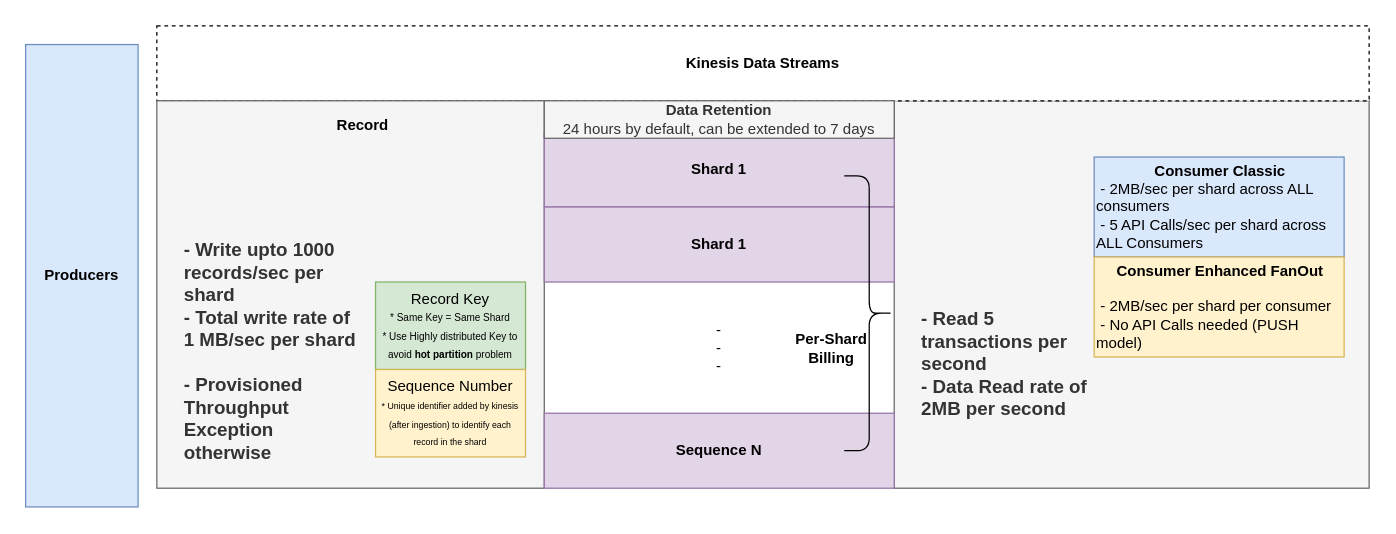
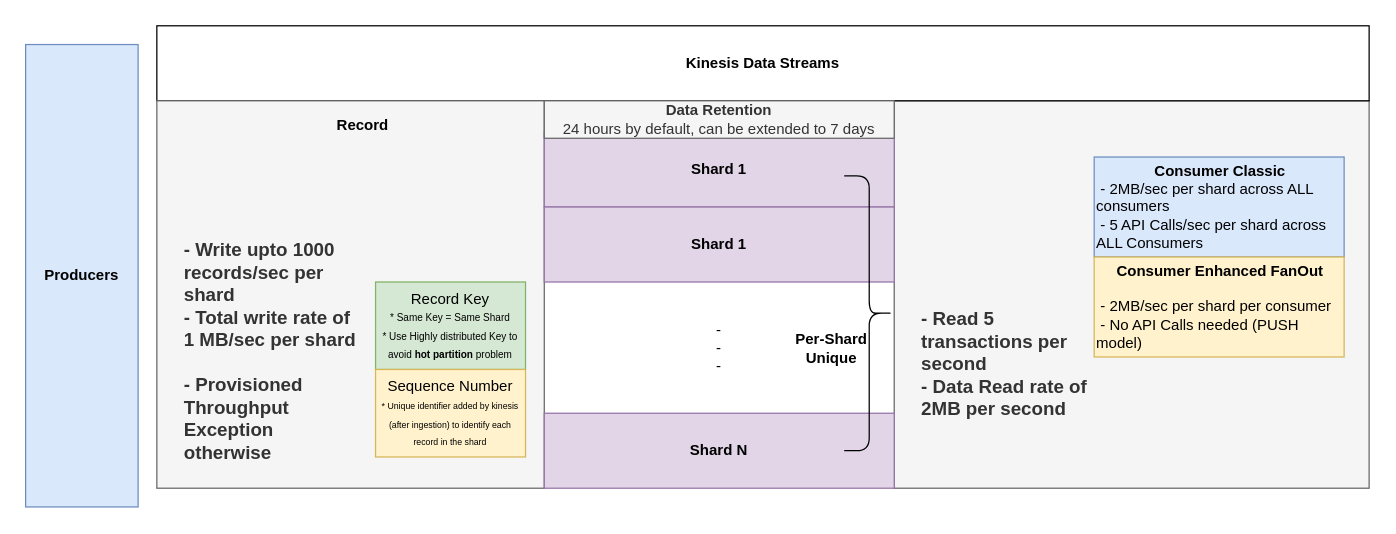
node "Kinesis Data Streams": style dashed -> solid
node "Per-Shard Billing": label "Per-Shard Billing" -> "Per-Shard Unique"
node "Sequence N": label "Sequence N" -> "Shard N"
